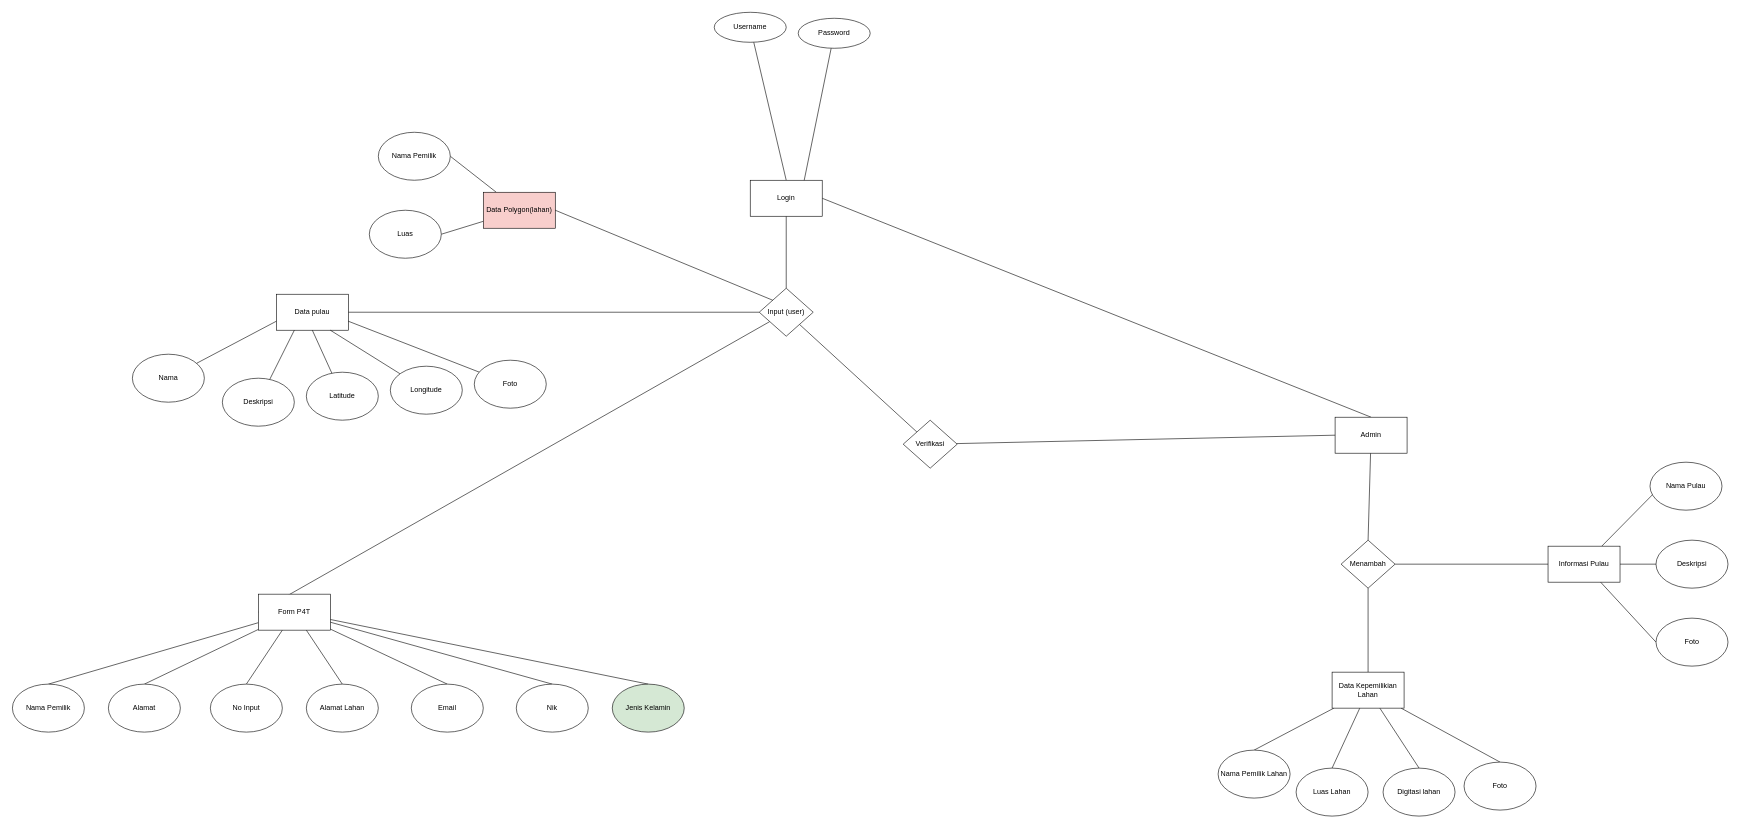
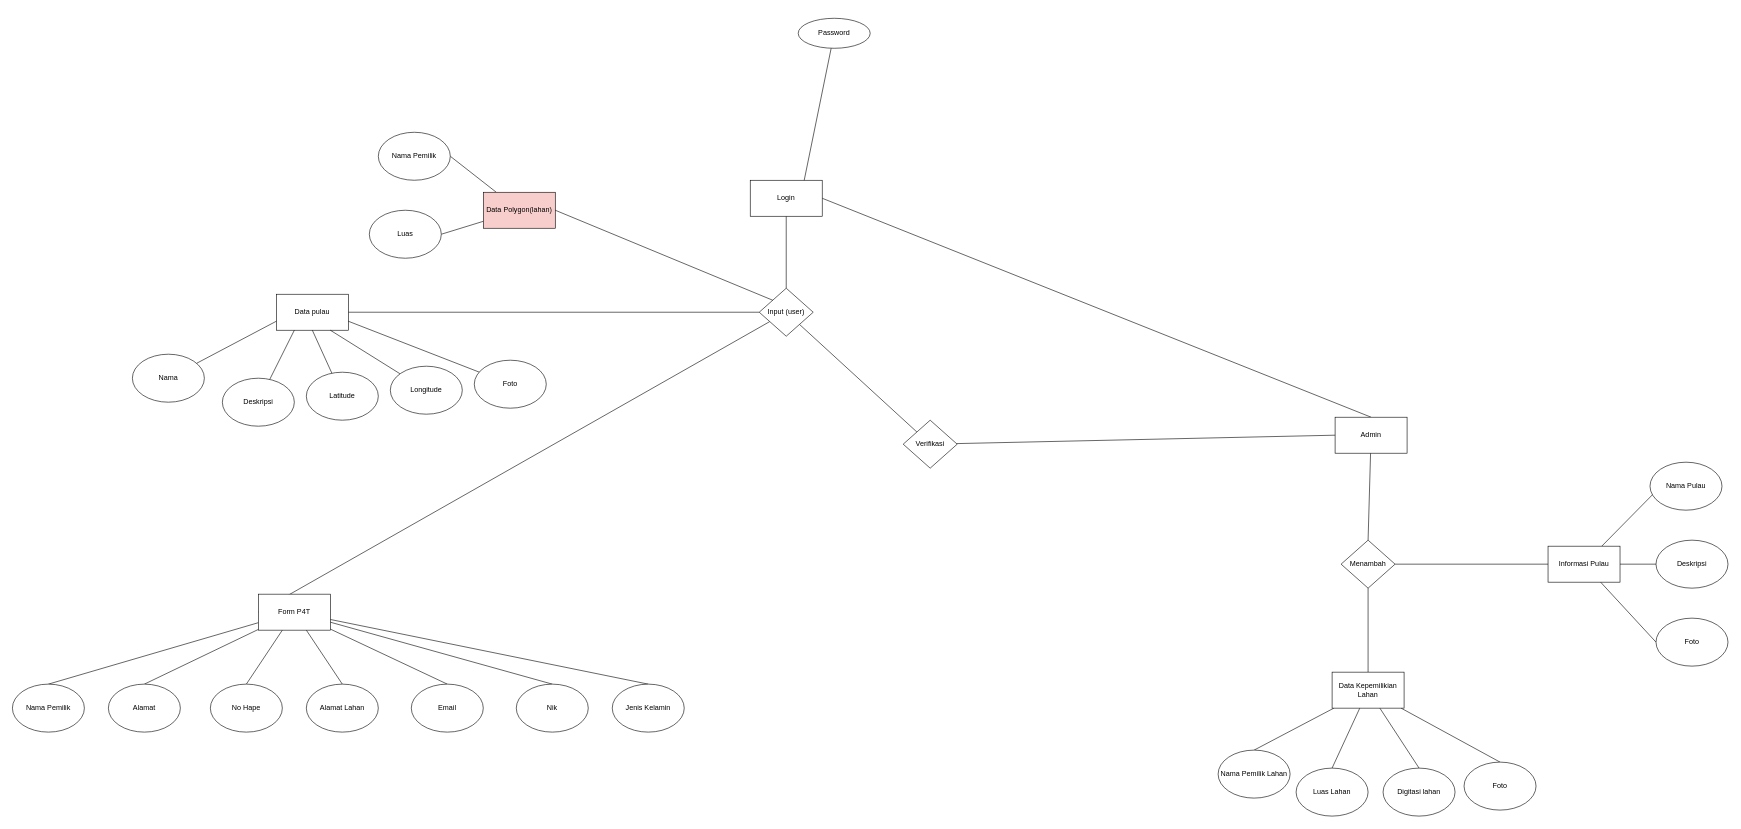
node "Username": removed
edge "Username" -- "Login": removed
node "No Input": label "No Input" -> "No Hape"
node "Jenis Kelamin": fillcolor #d5e8d4 -> #ffffff
